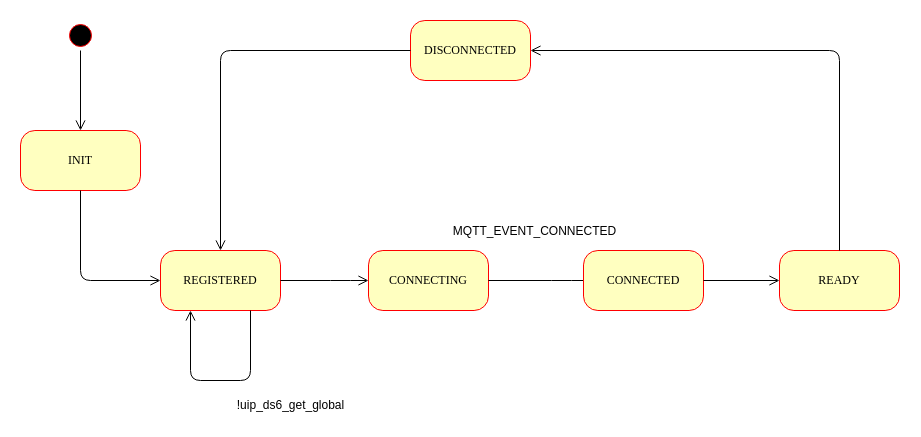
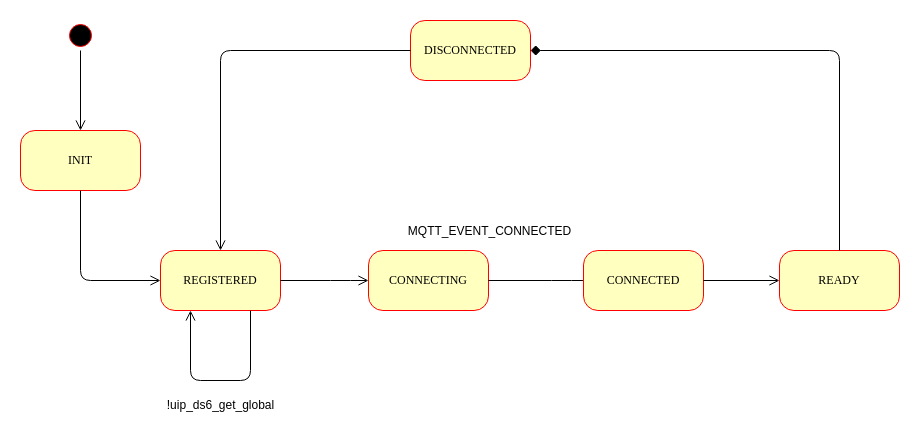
edge "READY" -> "DISCONNECTED": arrowhead open -> diamond
node "MQTT_EVENT_CONNECTED": moved (534, 232) -> (489, 232)
node "!uip_ds6_get_global": moved (291, 406) -> (221, 406)
